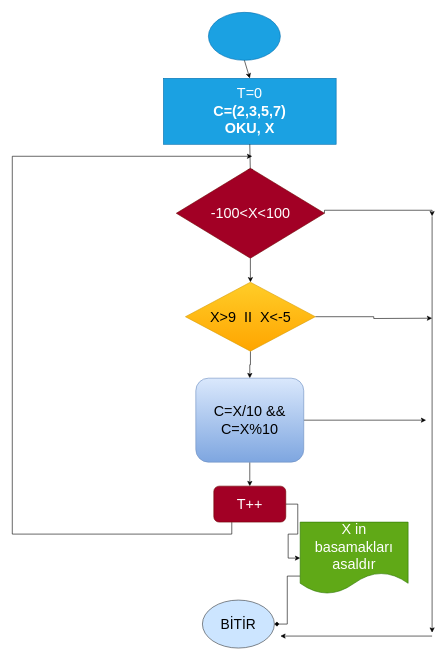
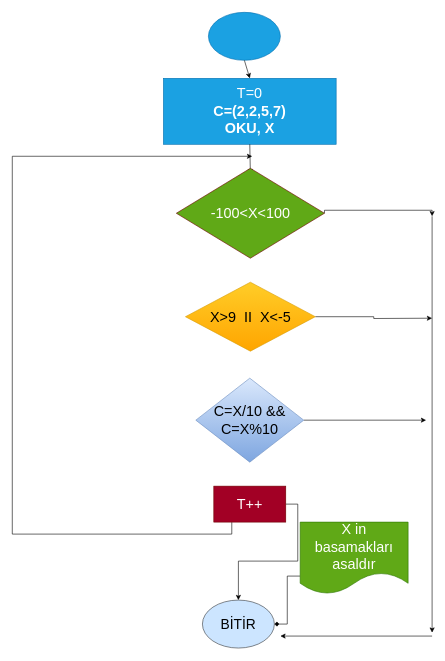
node "T=0 C=(2,3,5,7) OKU, X": label "T=0 C=(2,3,5,7) OKU, X" -> "T=0 C=(2,2,5,7) OKU, X"
node "-100<X<100": fillcolor #a20025 -> #60a917
edge "-100<X<100" -> "X>9 II X<-5": removed
edge "X>9 II X<-5" -> "C=X/10 && C=X%10": removed
node "C=X/10 && C=X%10": shape rounded rectangle -> diamond
edge "C=X/10 && C=X%10" -> "T++": removed
node "T++": shape rounded rectangle -> rectangle
edge "T++" -> "X in basamakları asaldır": now "T++" -> "BİTİR"
